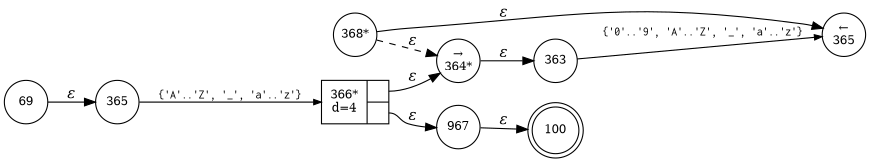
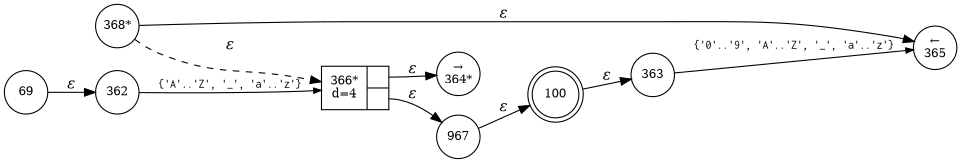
edge "368*" -> "→ 364*": now "368*" -> "366*"
edge "→ 364*" -> "363": now "100" -> "363"
node "365": label "365" -> "362"
